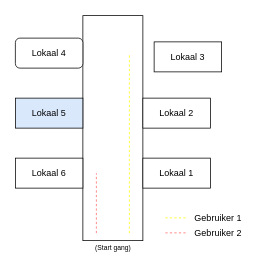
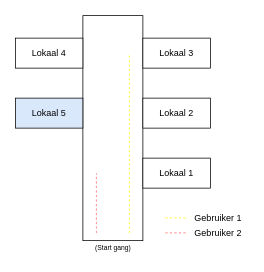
node "Lokaal 4": shape rounded rectangle -> rectangle
node "Lokaal 3": moved (188, 57) -> (177, 53)
node "Lokaal 6": removed
